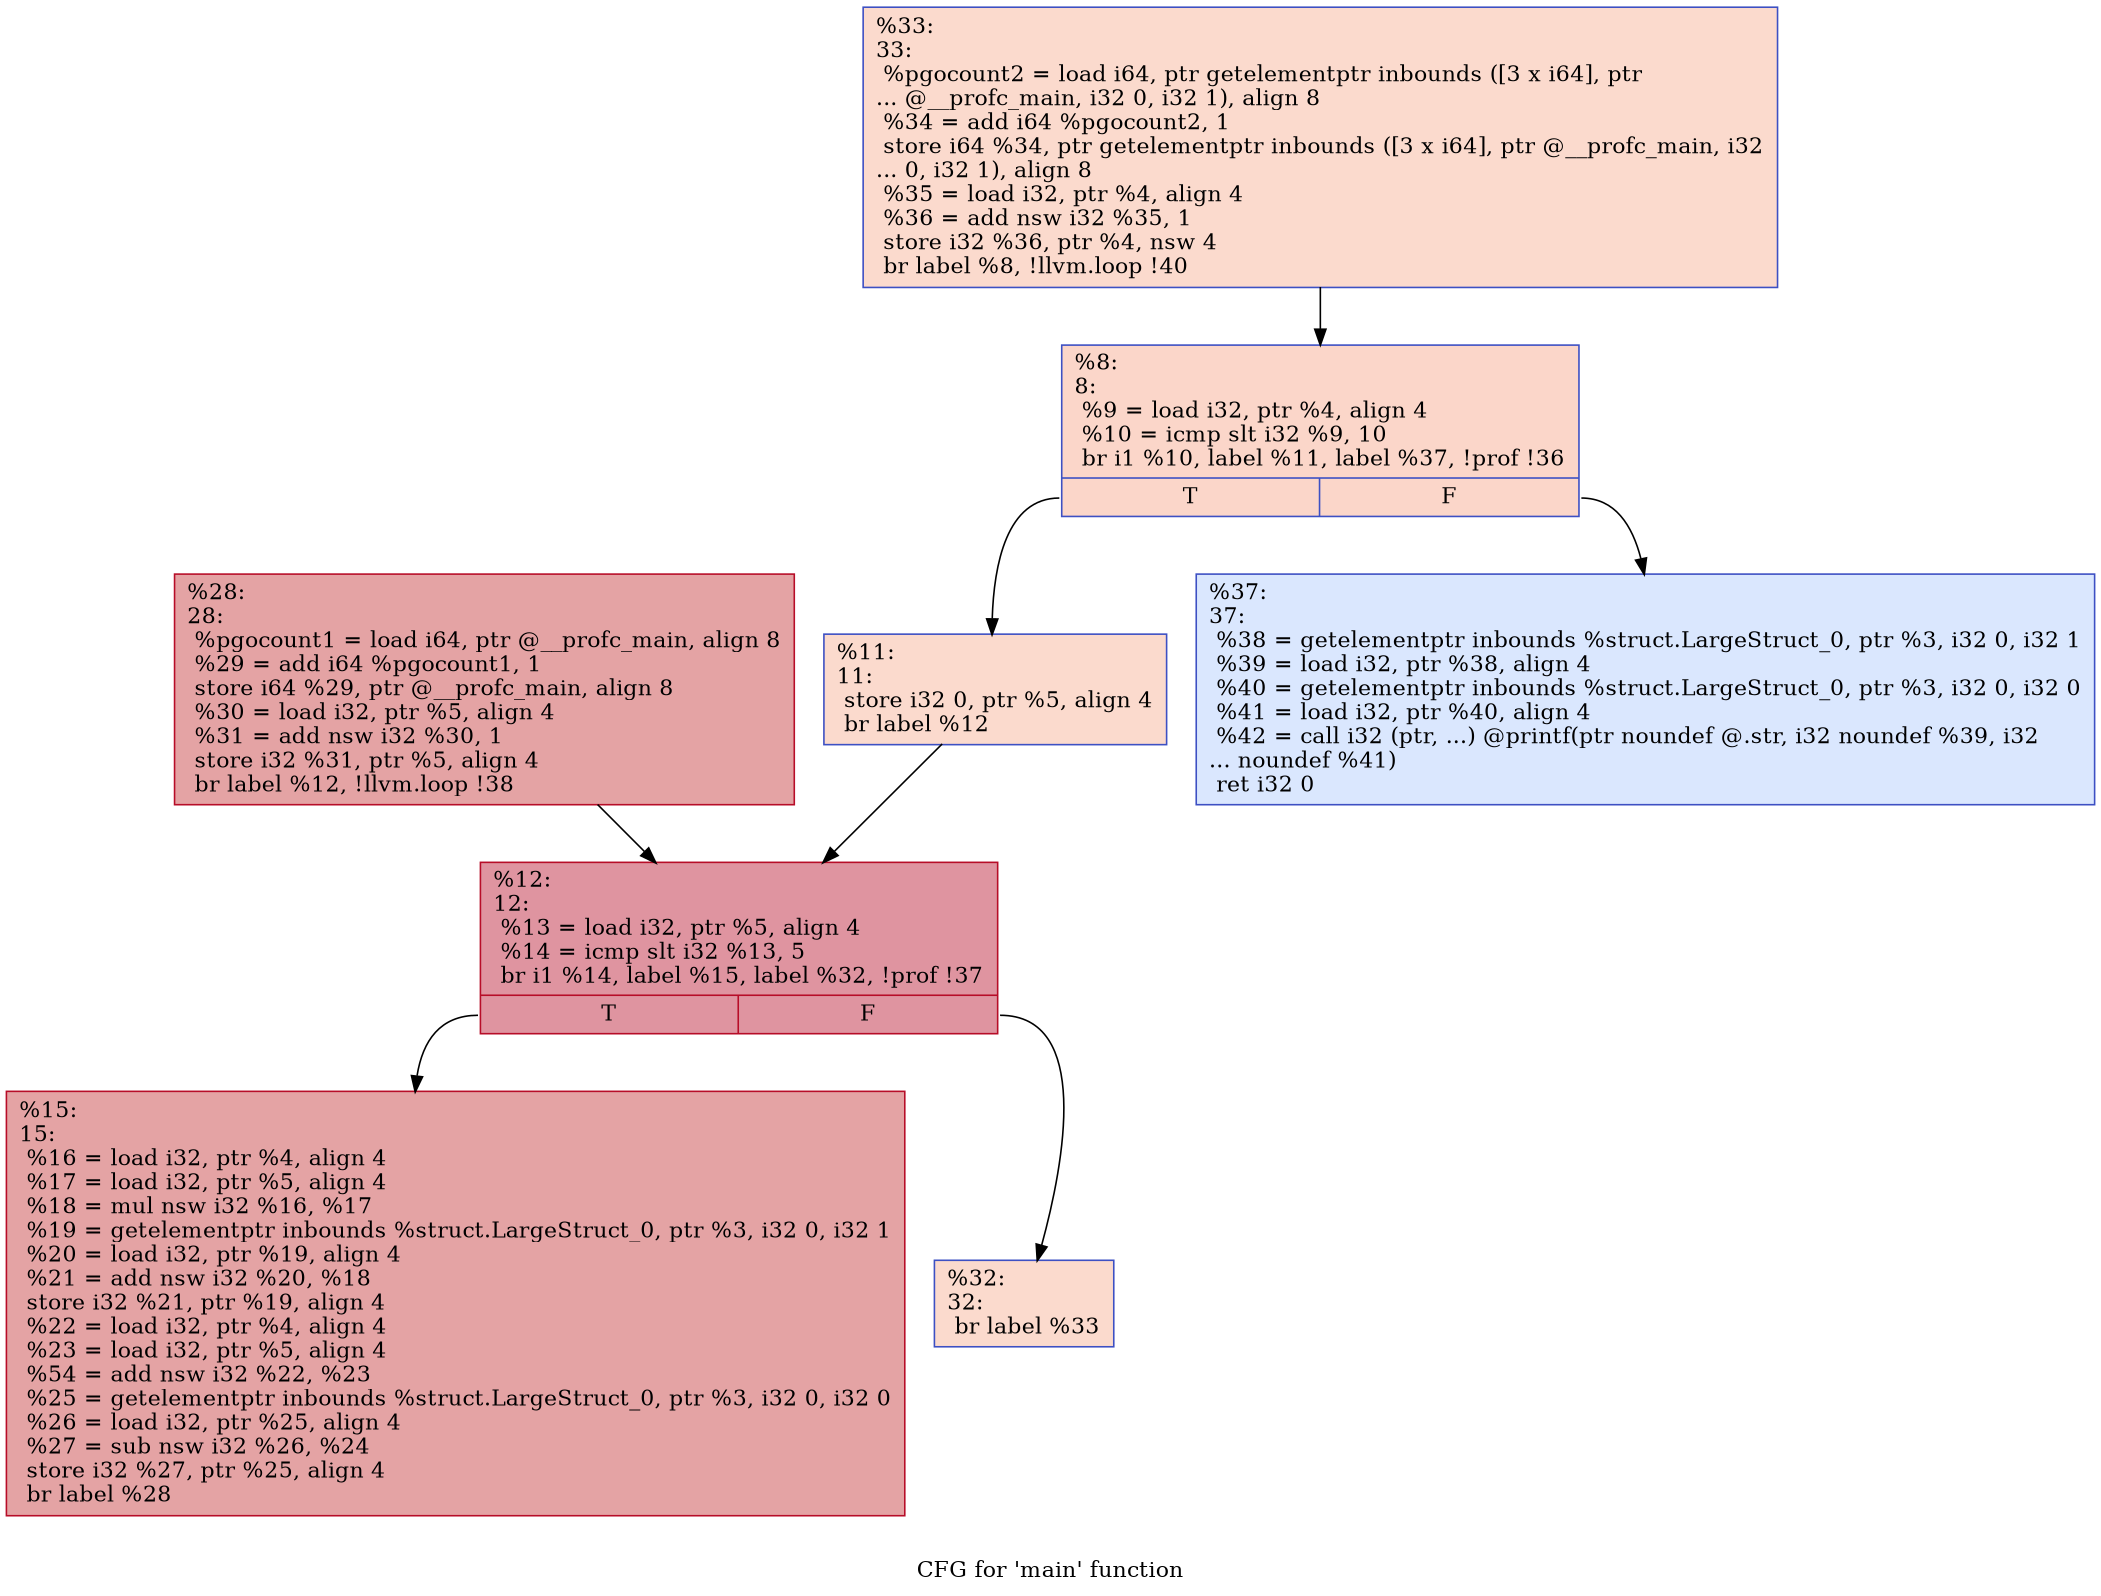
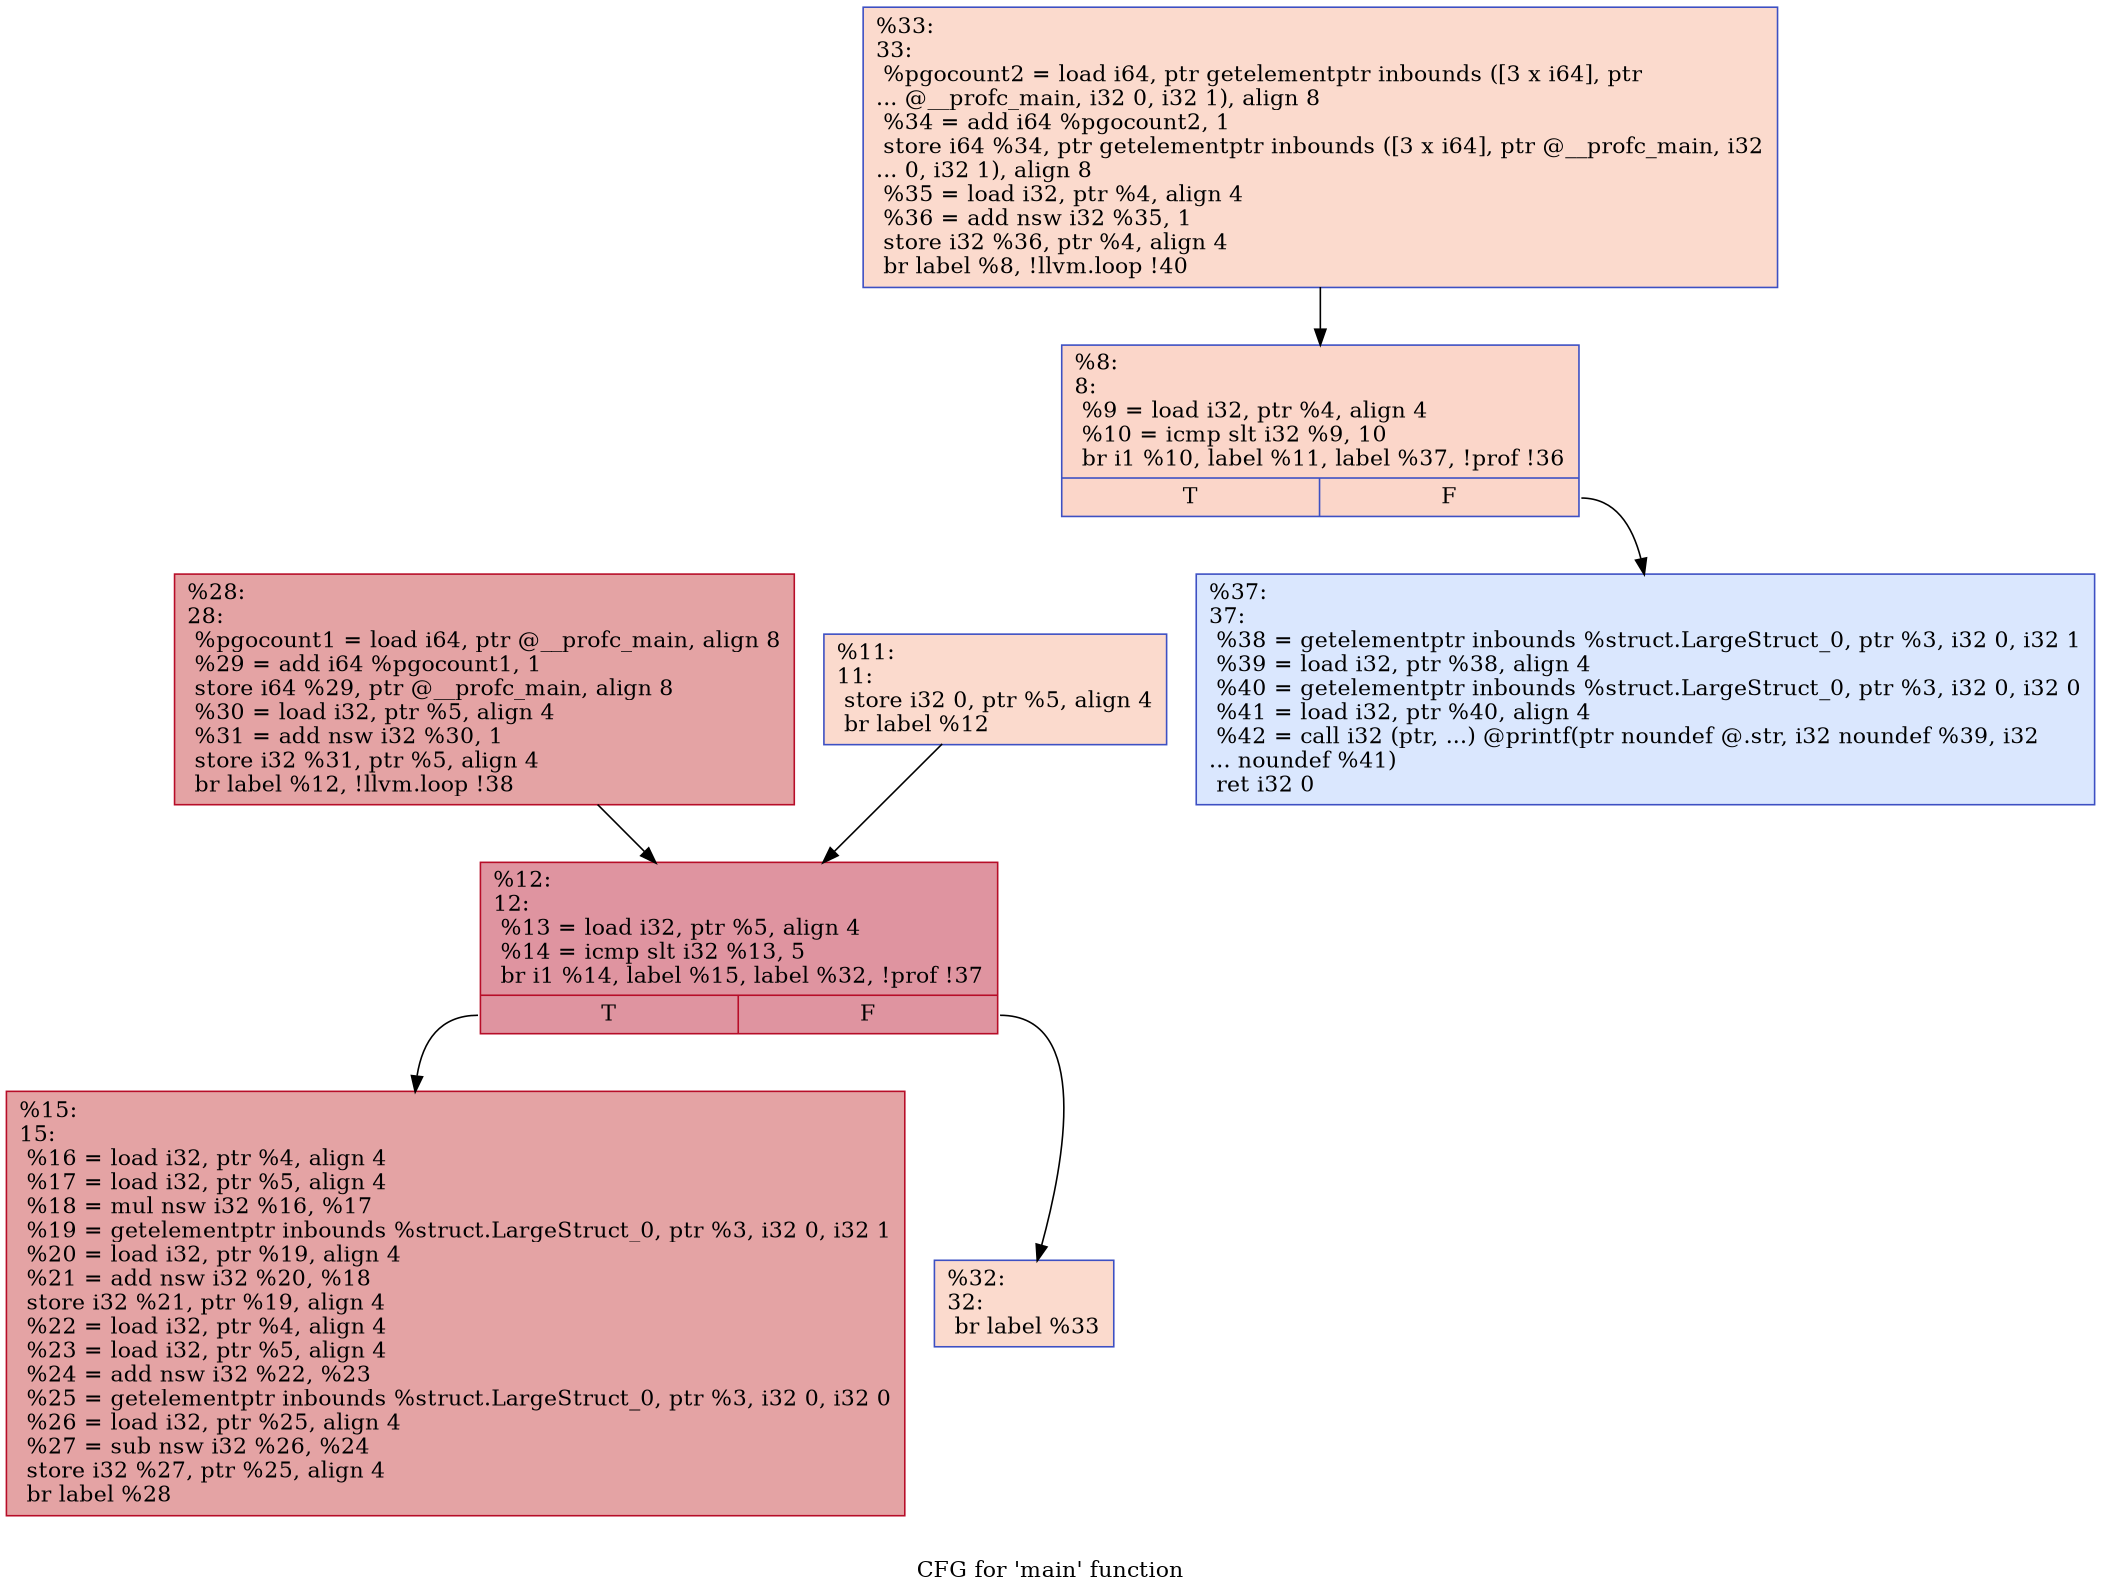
node "%33:": text "store i32 %36, ptr %4, nsw 4" -> "store i32 %36, ptr %4, align 4"
edge "%8:" -> "%11:": removed
node "%15:": text "%54 = add nsw i32 %22, %23" -> "%24 = add nsw i32 %22, %23"
